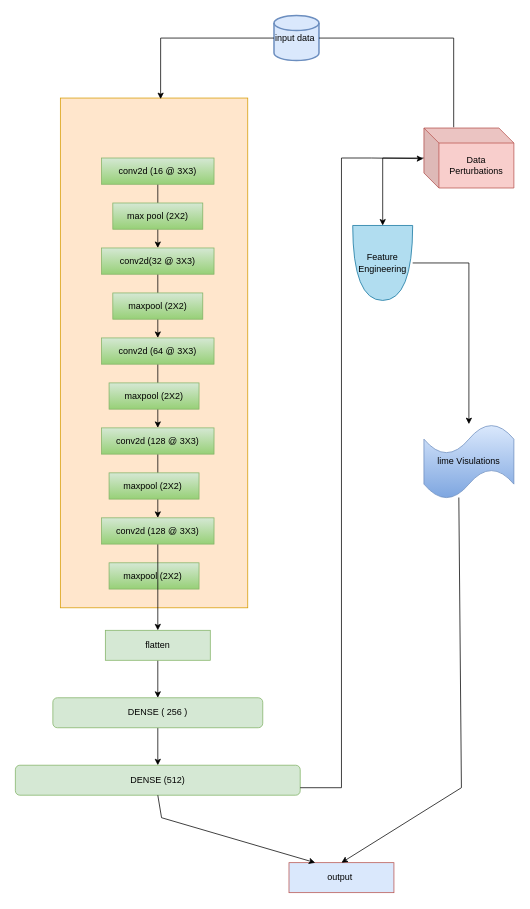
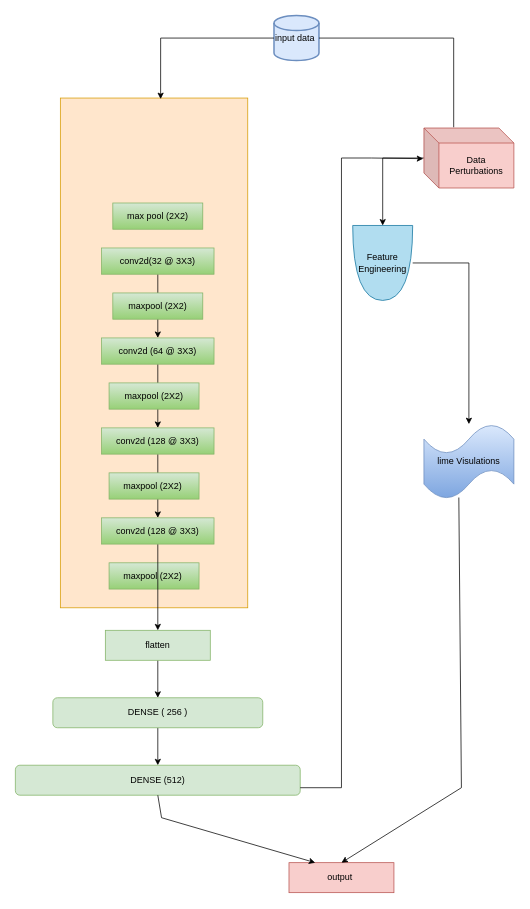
node "conv2d (16 @ 3X3)": removed
edge "conv2d (16 @ 3X3)" -> "conv2d(32 @ 3X3)": removed
node "output": fillcolor #dae8fc -> #f8cecc
